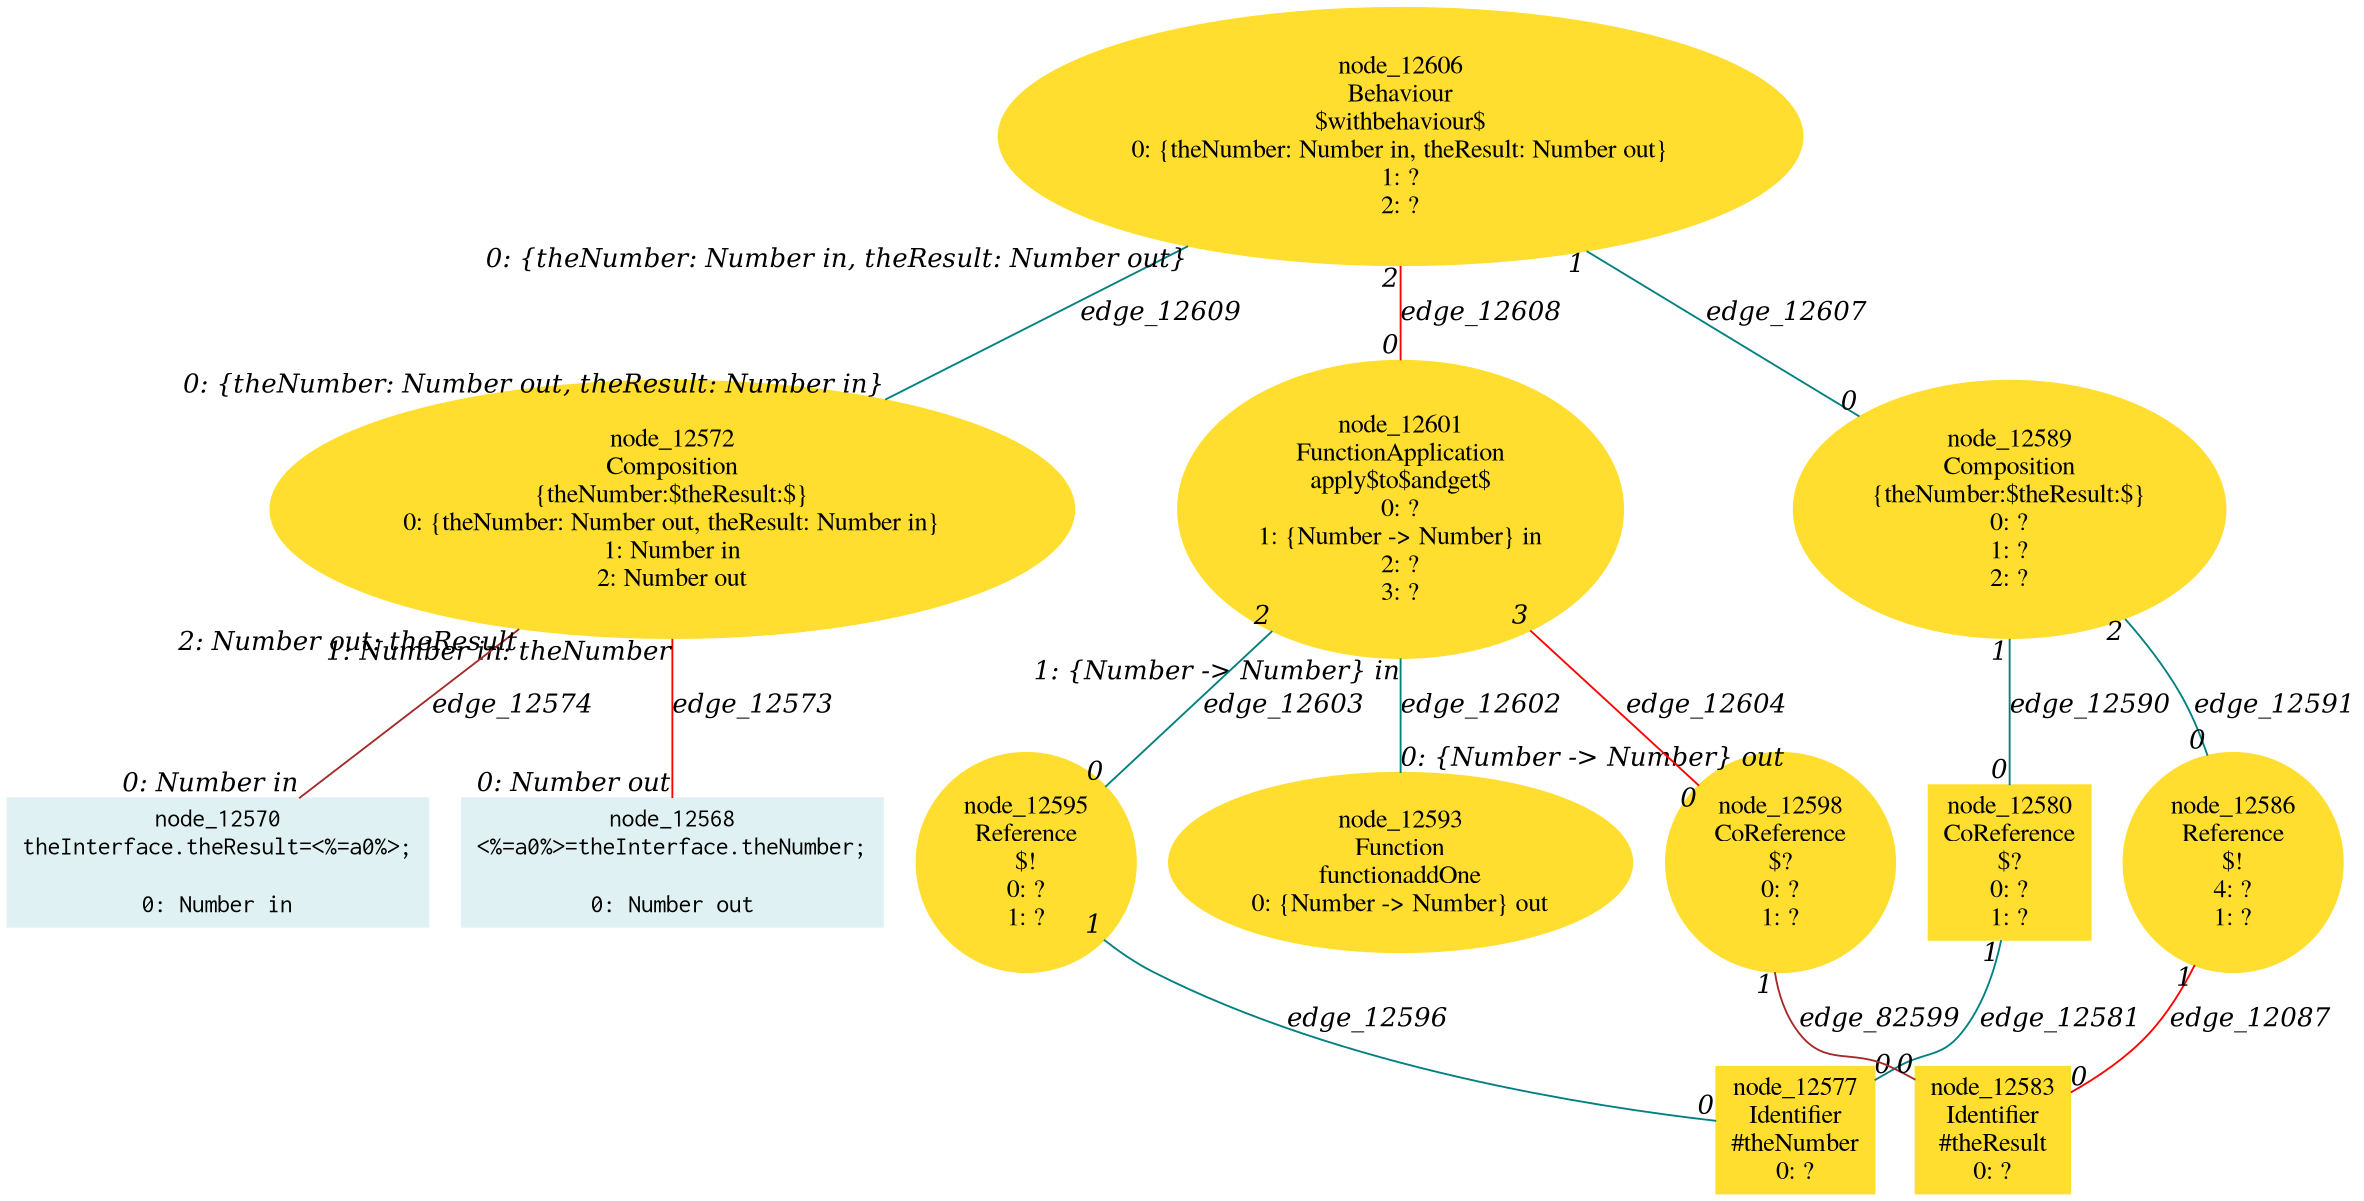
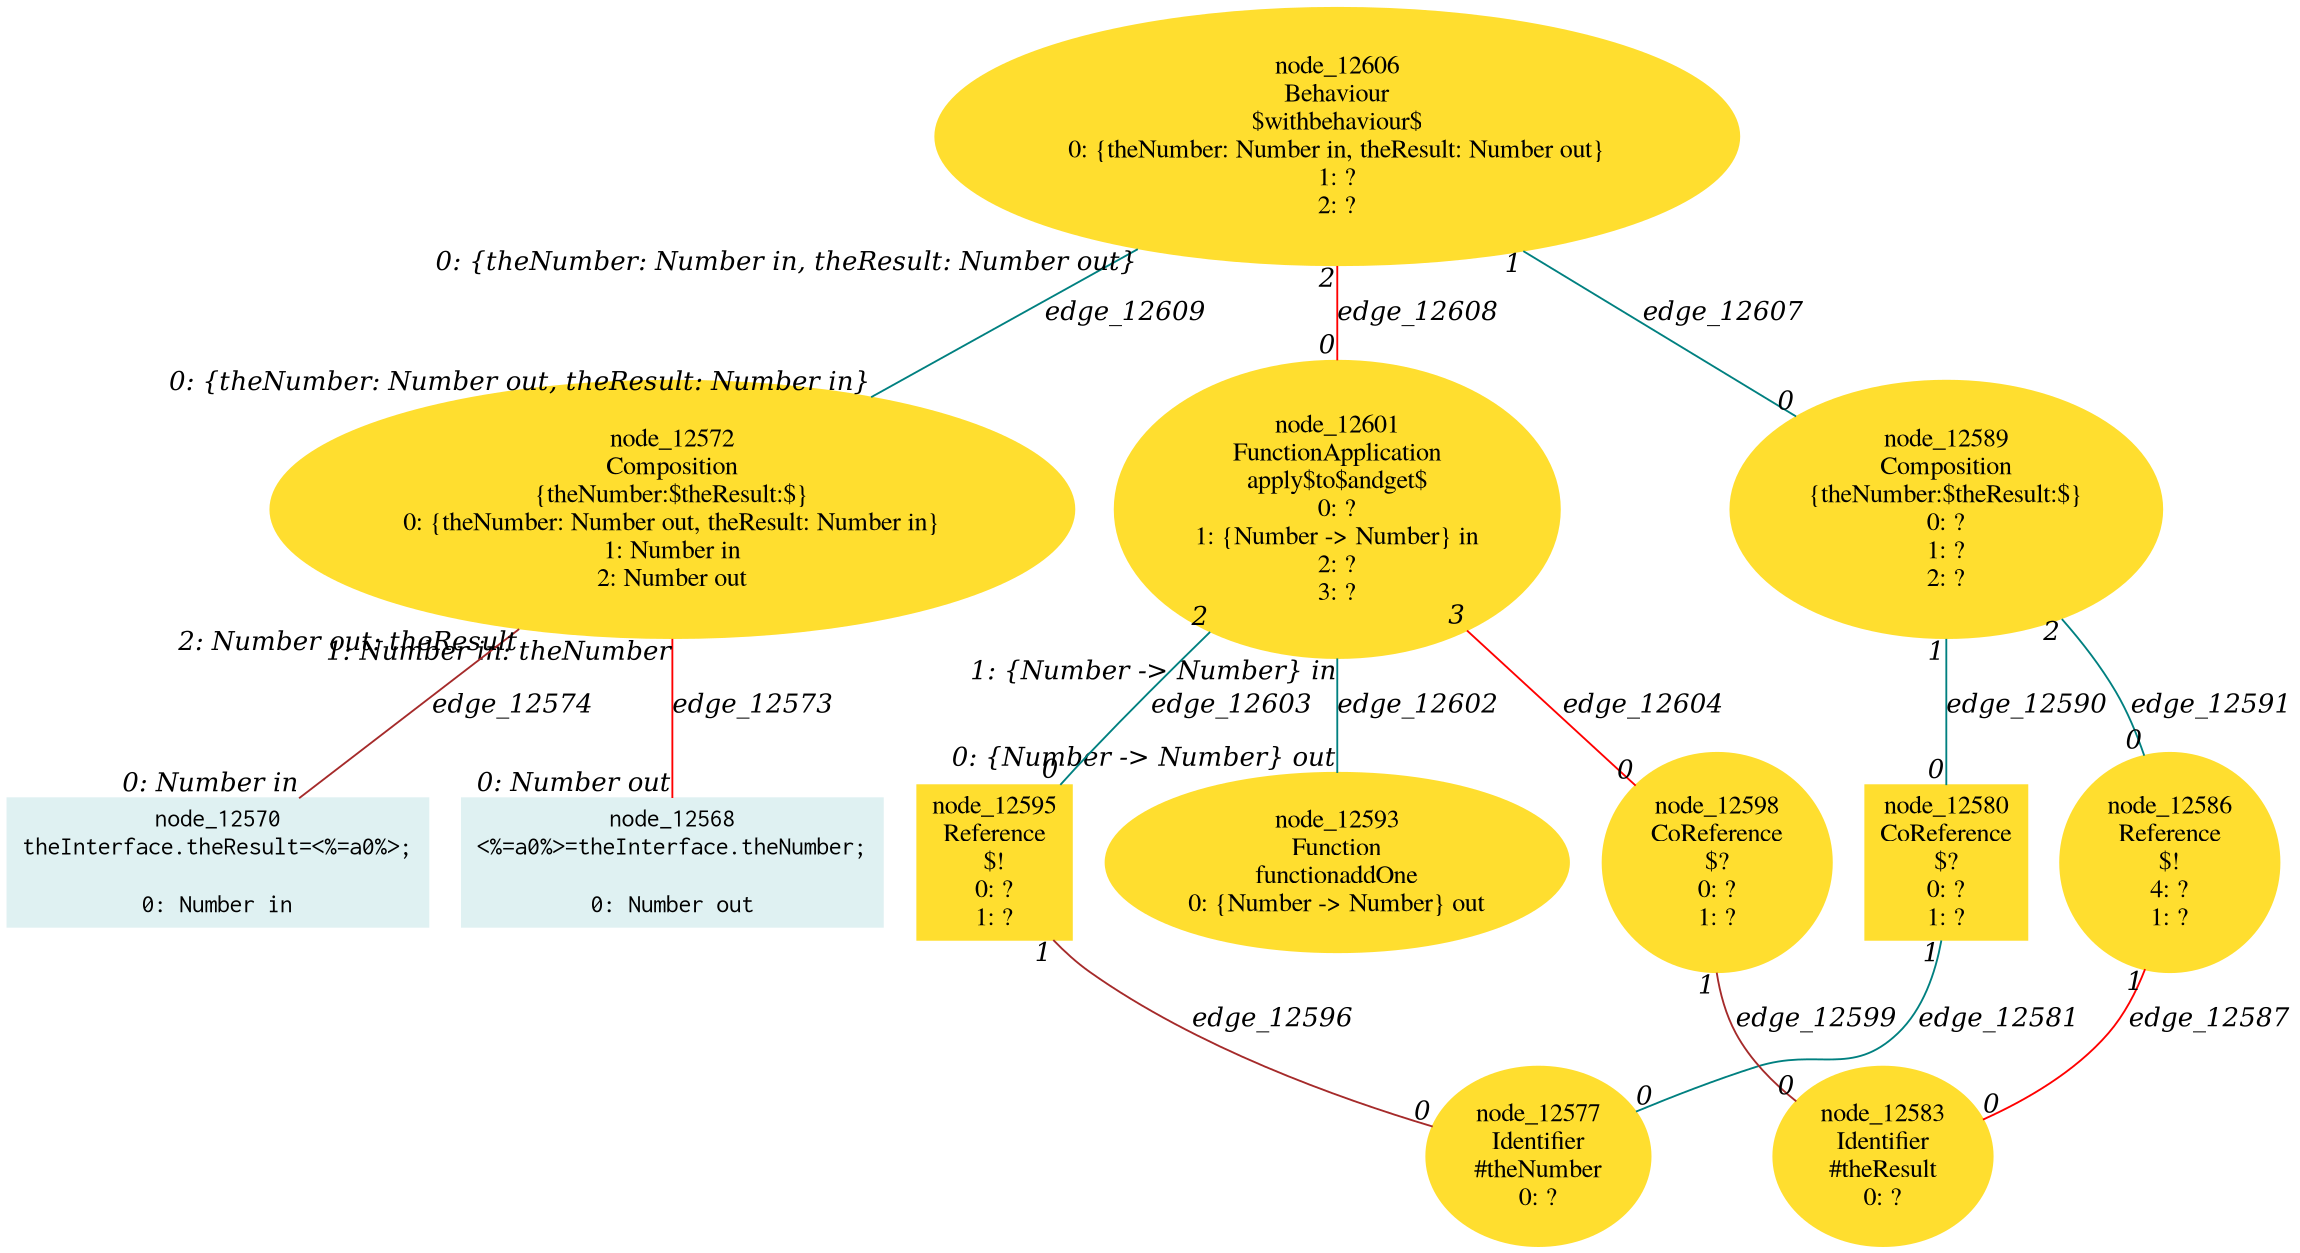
node "node_12595 Reference $! 0: ? 1: ?": shape ellipse -> box
edge "node_12598 CoReference $? 0: ? 1: ?" -- "node_12583 Identifier #theResult 0: ?": label "edge_82599" -> "edge_12599"
edge "node_12586 Reference $! 4: ? 1: ?" -- "node_12583 Identifier #theResult 0: ?": label "edge_12087" -> "edge_12587"
edge "node_12595 Reference $! 0: ? 1: ?" -- "node_12577 Identifier #theNumber 0: ?": color teal -> brown
node "node_12577 Identifier #theNumber 0: ?": shape box -> ellipse
node "node_12583 Identifier #theResult 0: ?": shape box -> ellipse
